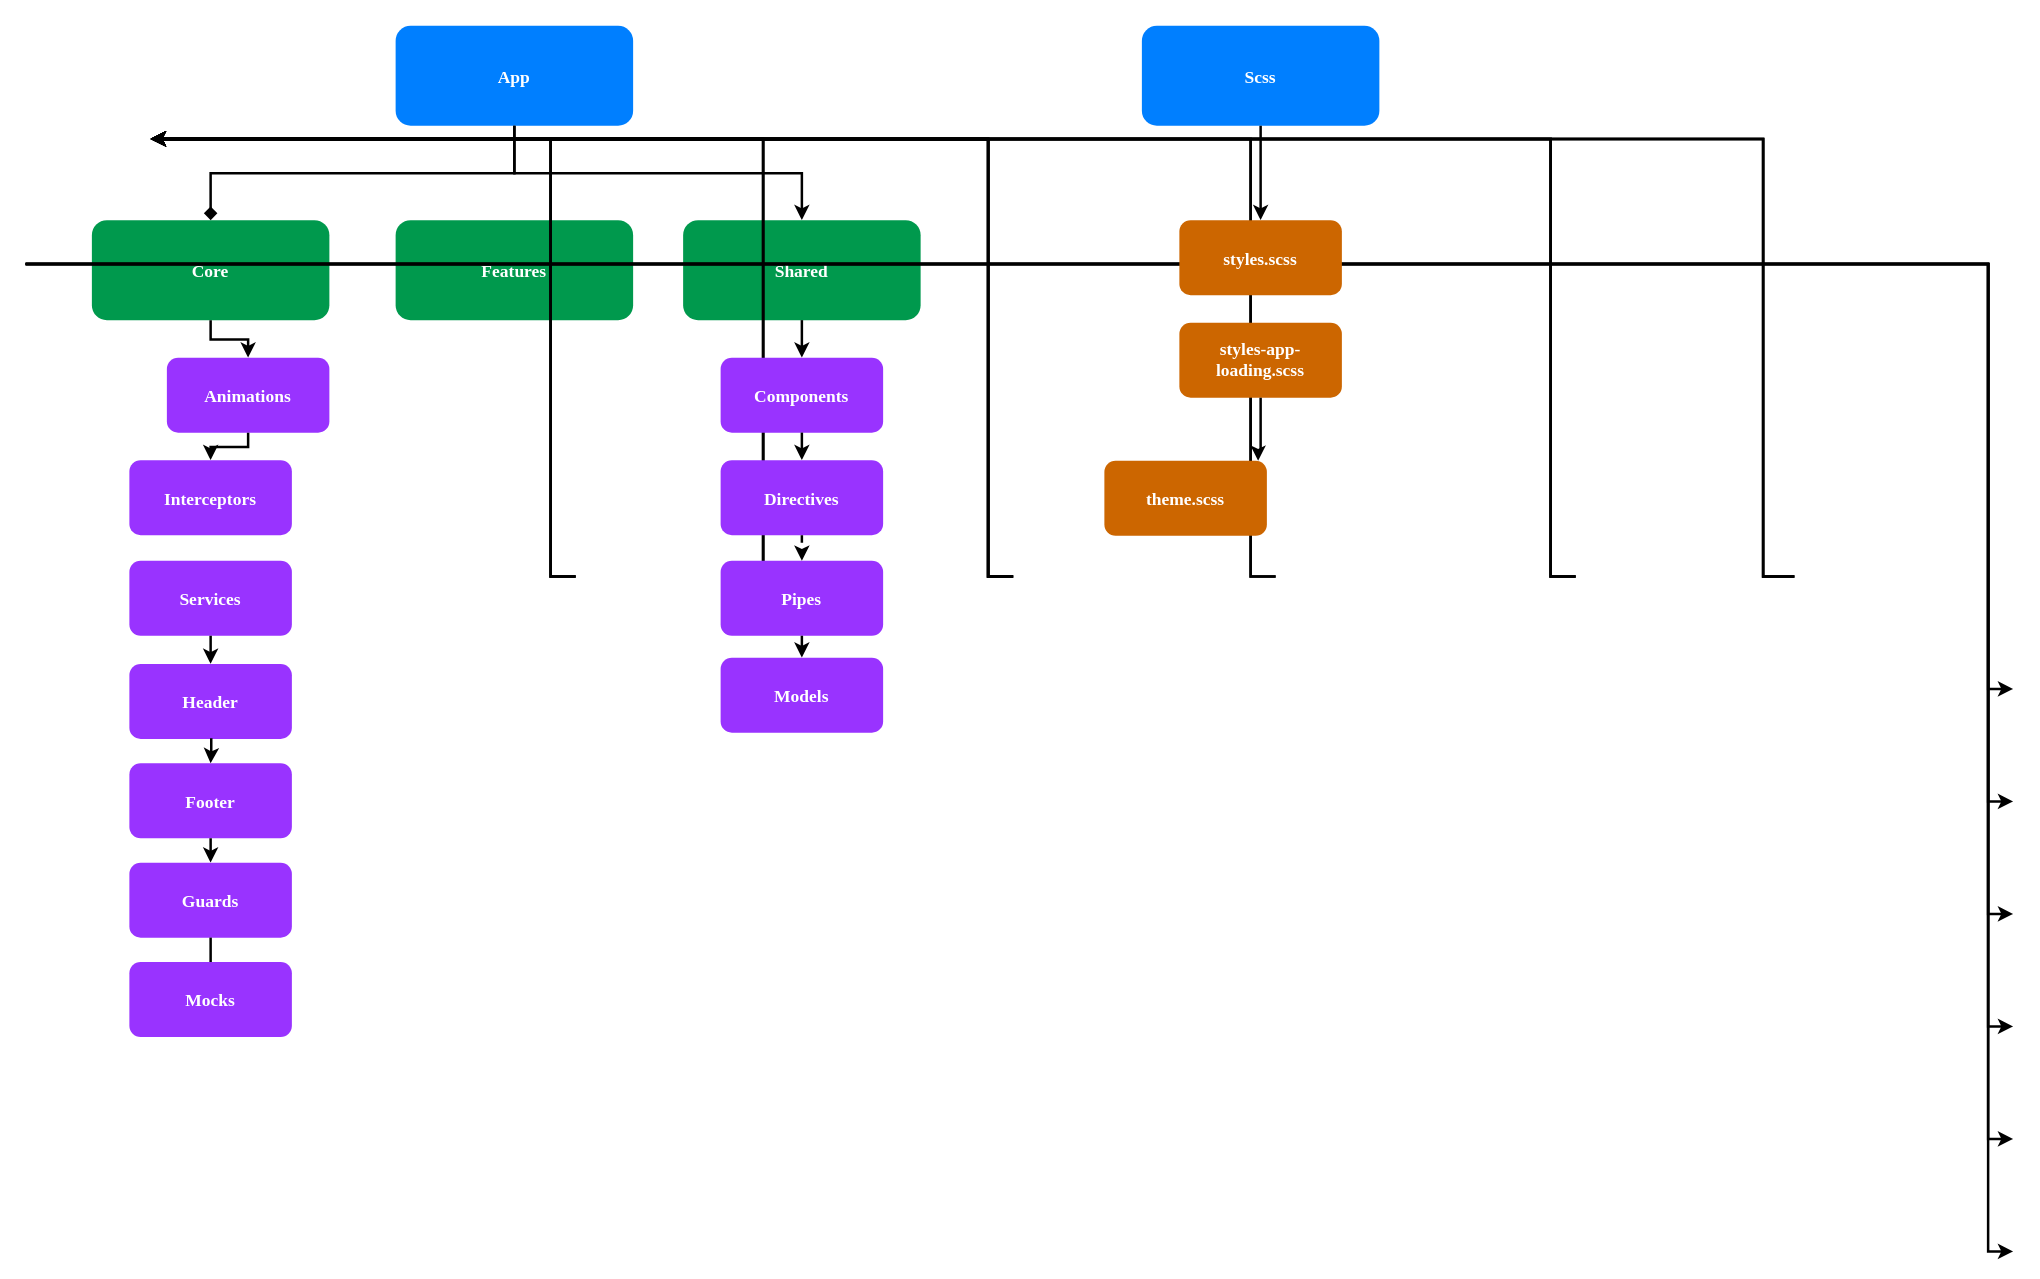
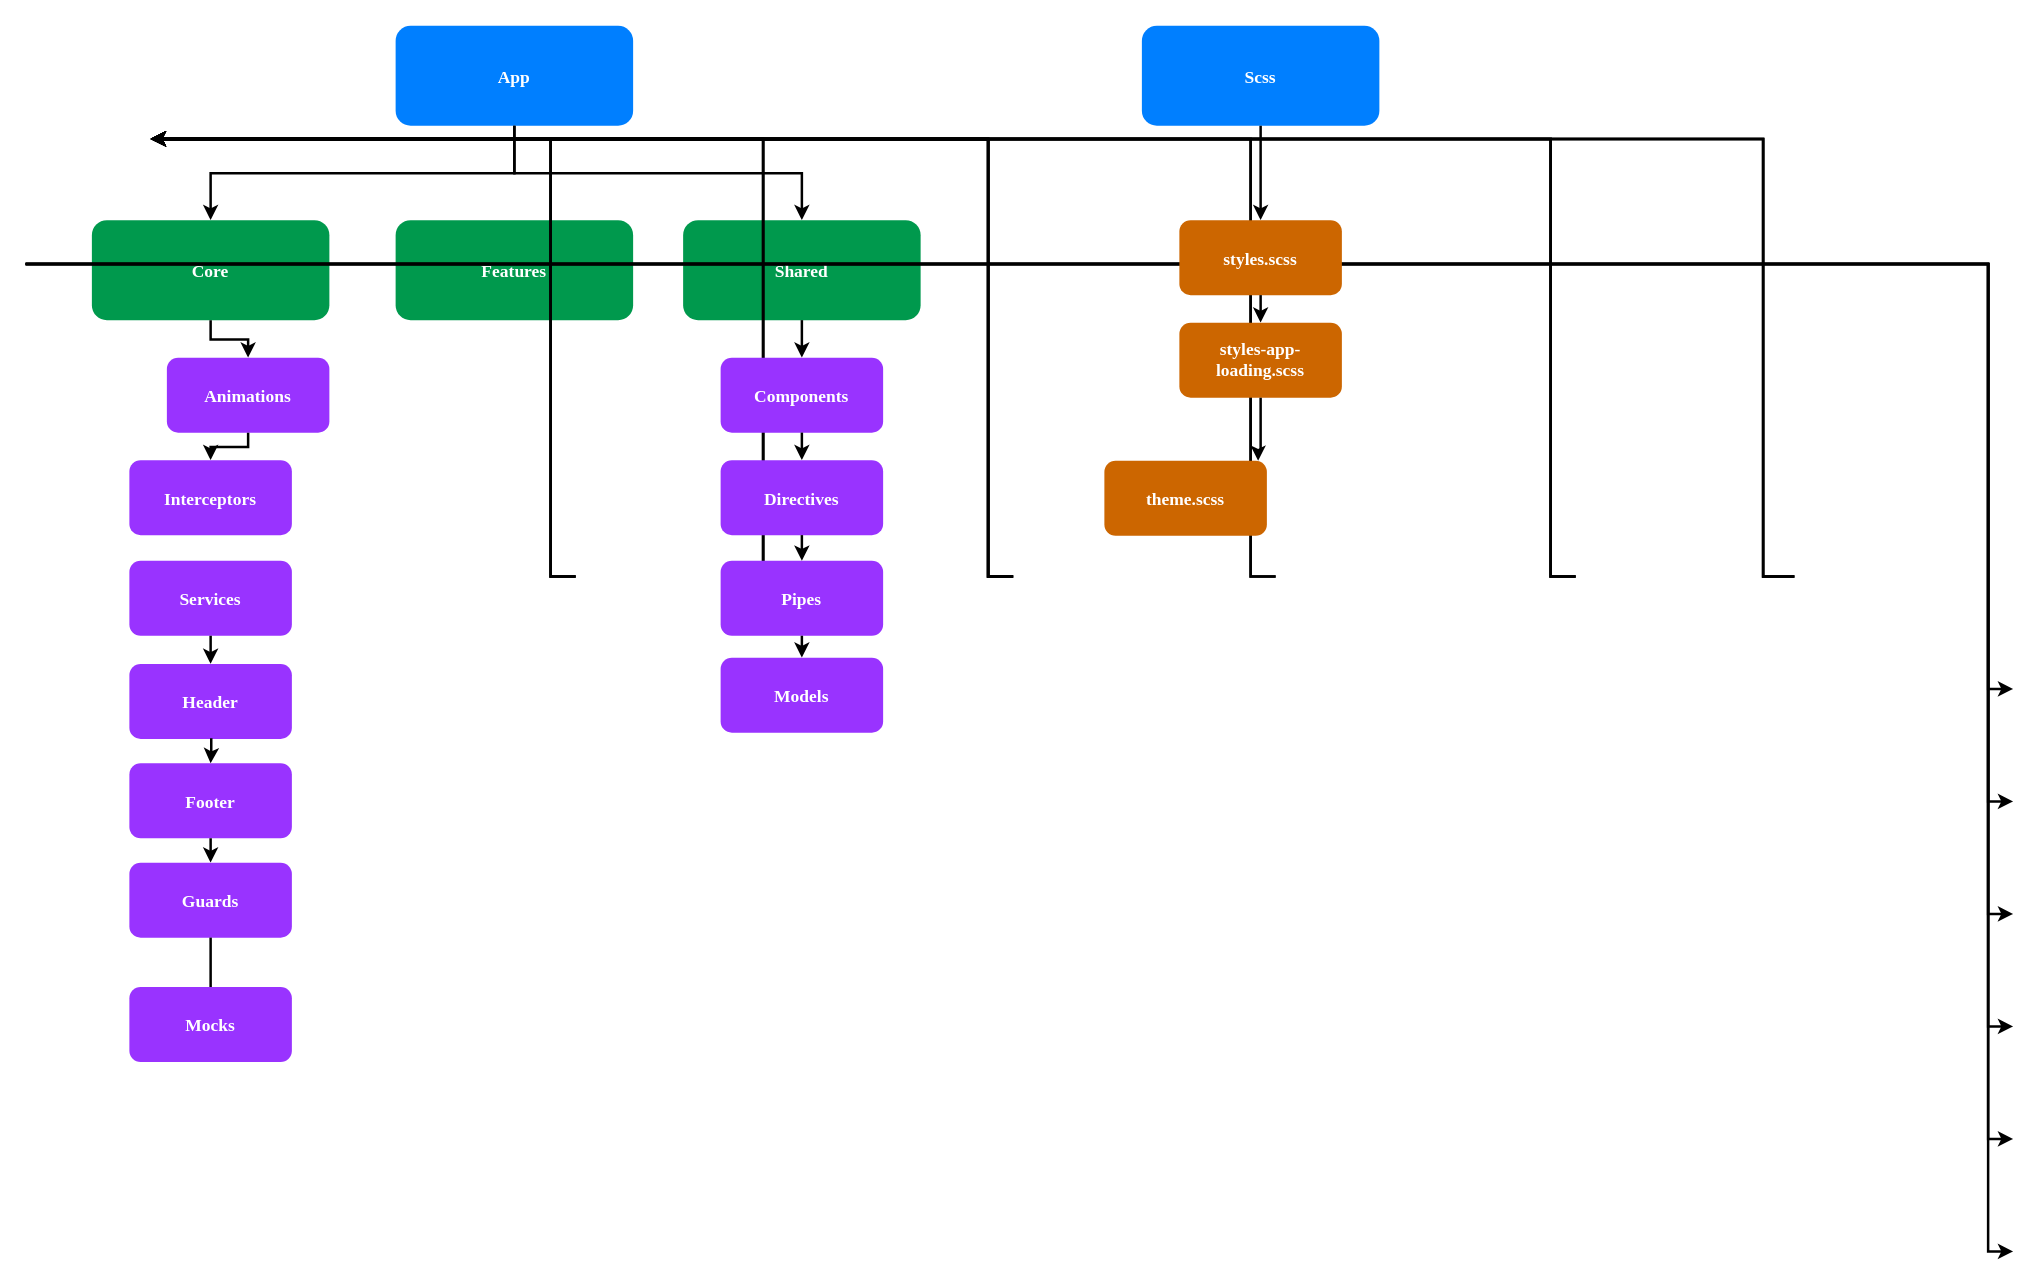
edge "App" -> "Core": arrowhead diamond -> classic
edge "styles.scss" -> "styles-app-loading.scss": added
edge "Directives" -> "Pipes": style dashed -> solid
node "Mocks": moved (211, 999) -> (211, 1024)
